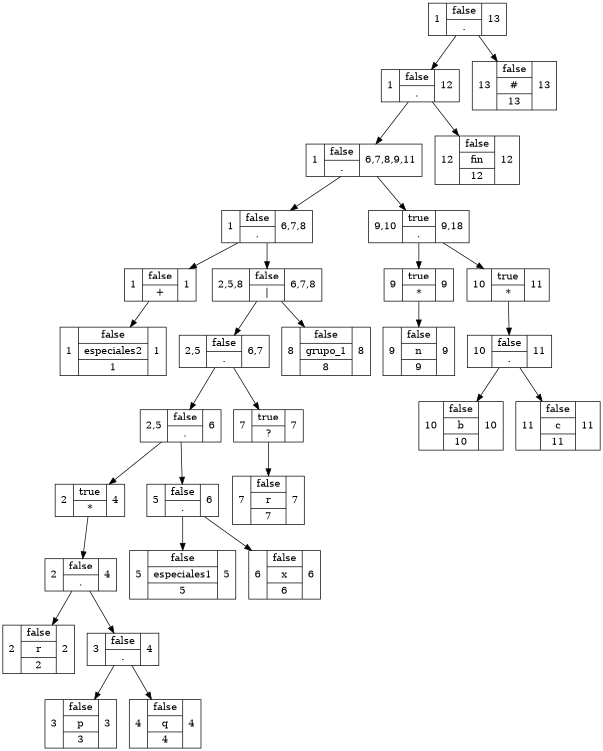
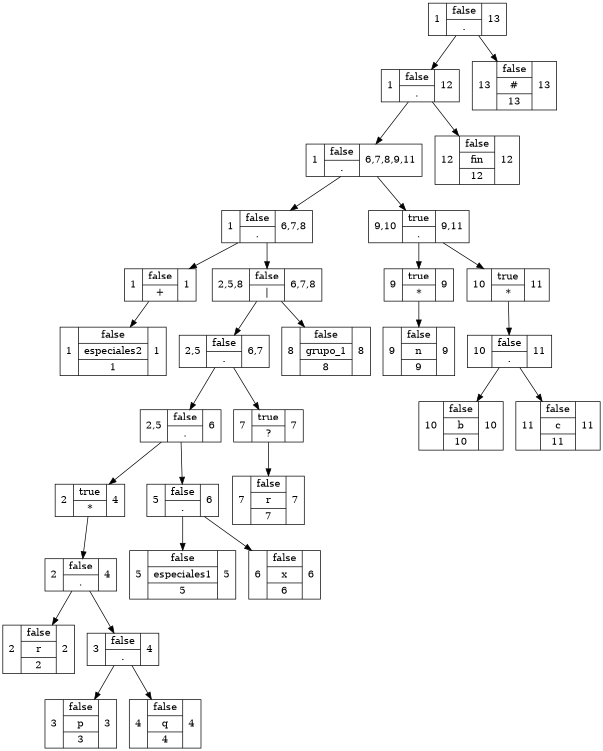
node "9,10": text "9,18" -> "9,11"
